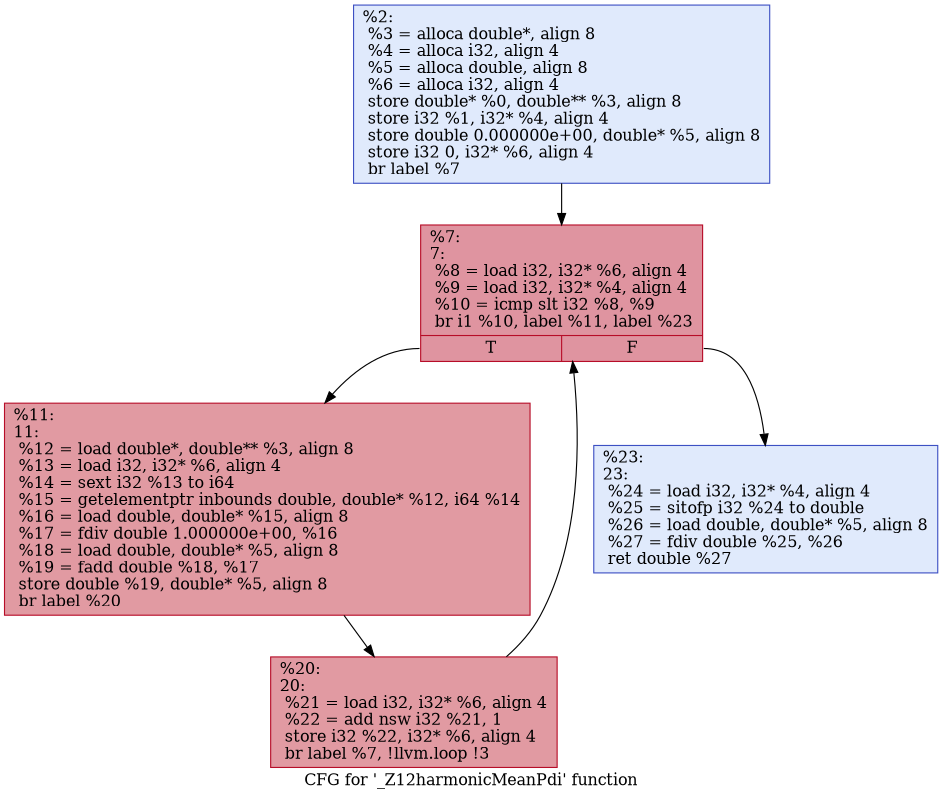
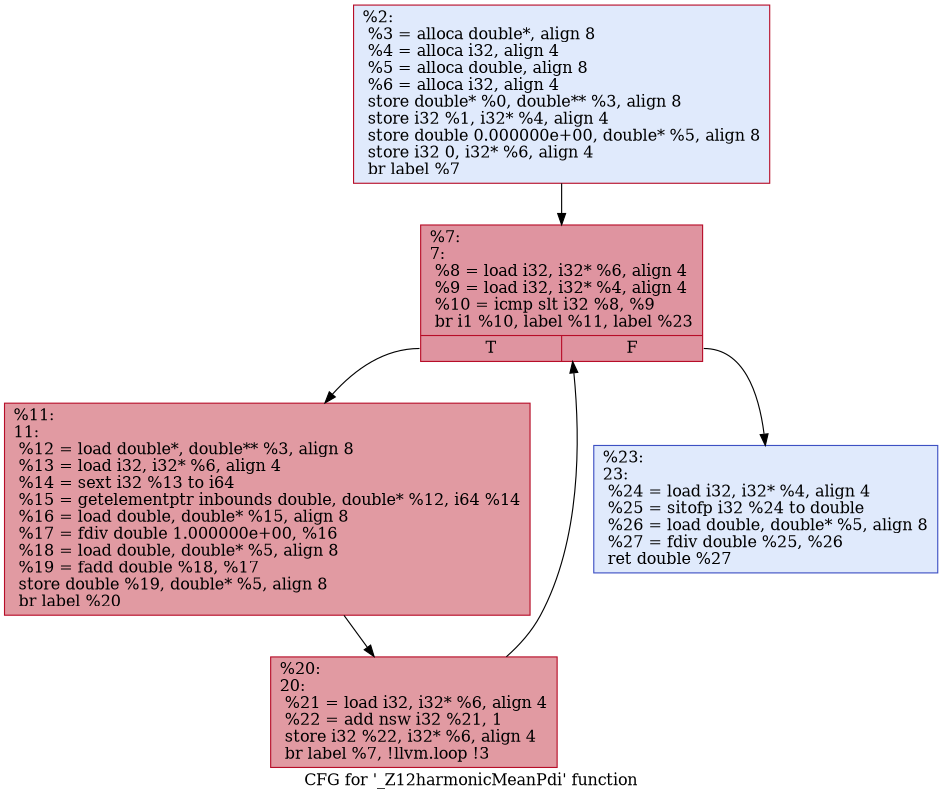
node "%2:": color #3d50c3ff -> #b70d28ff
